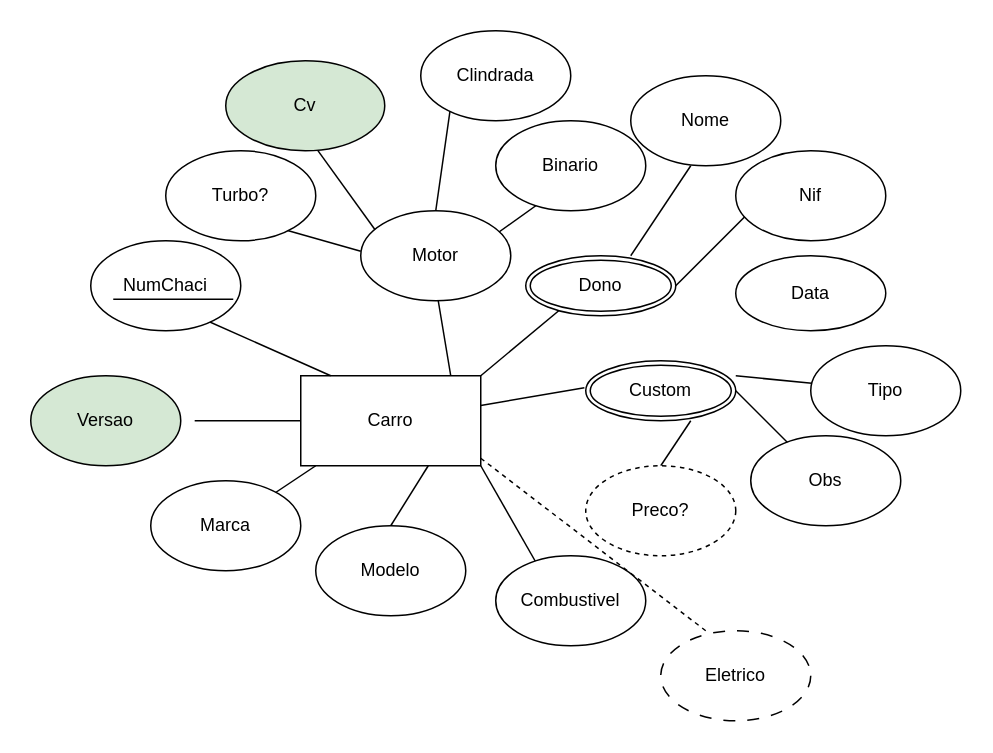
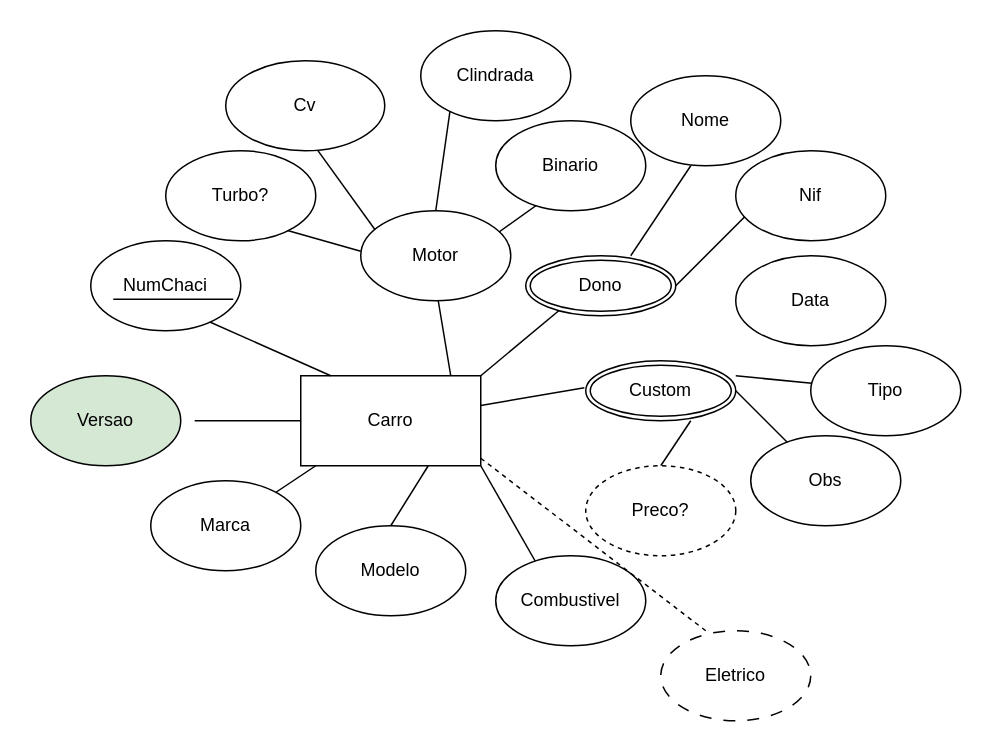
node "Cv": fillcolor #d5e8d4 -> #ffffff
node "Data": size 150x75 -> 150x90
